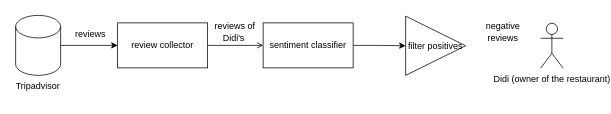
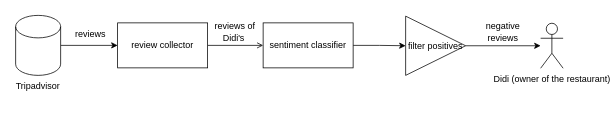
edge "filter positives" -> "Didi (owner of the restaurant)": added
